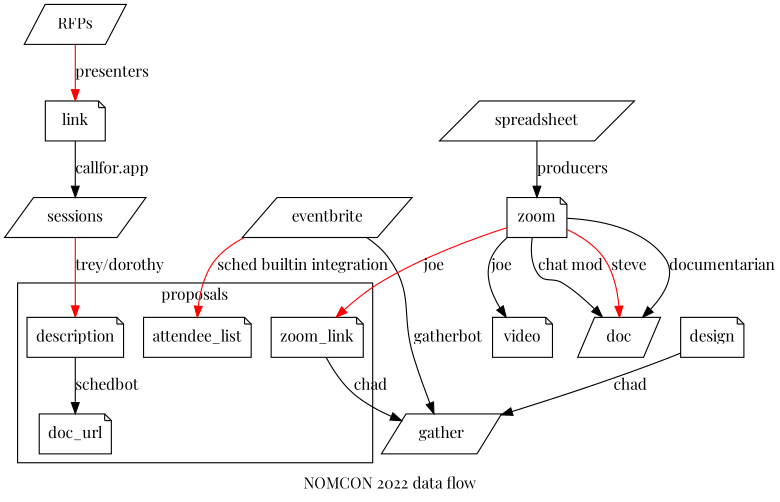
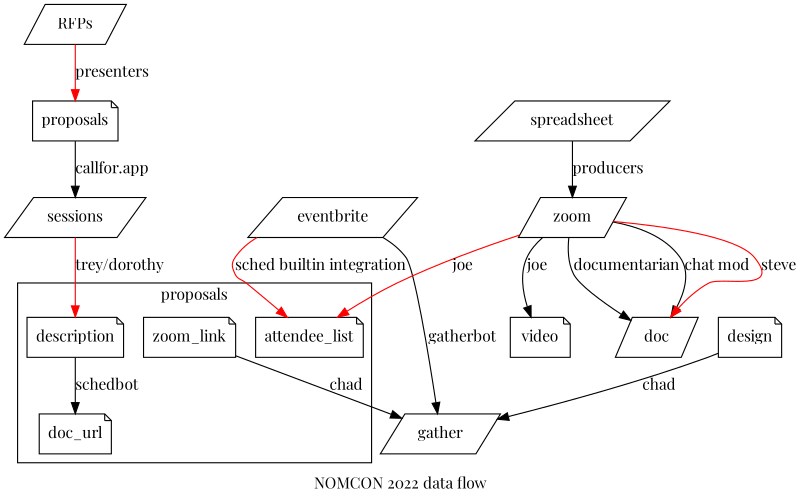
node "link": label "link" -> "proposals"
node "zoom": shape note -> parallelogram
edge "zoom" -> "zoom_link": now "zoom" -> "attendee_list"
